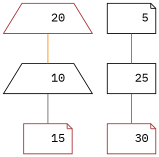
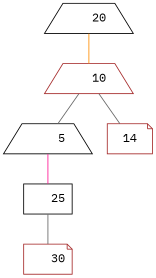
node "20": color brown -> black
node "5": shape note -> trapezium
node "10": color black -> brown
edge "10" -- "5": added
node "15": label "15" -> "14"
